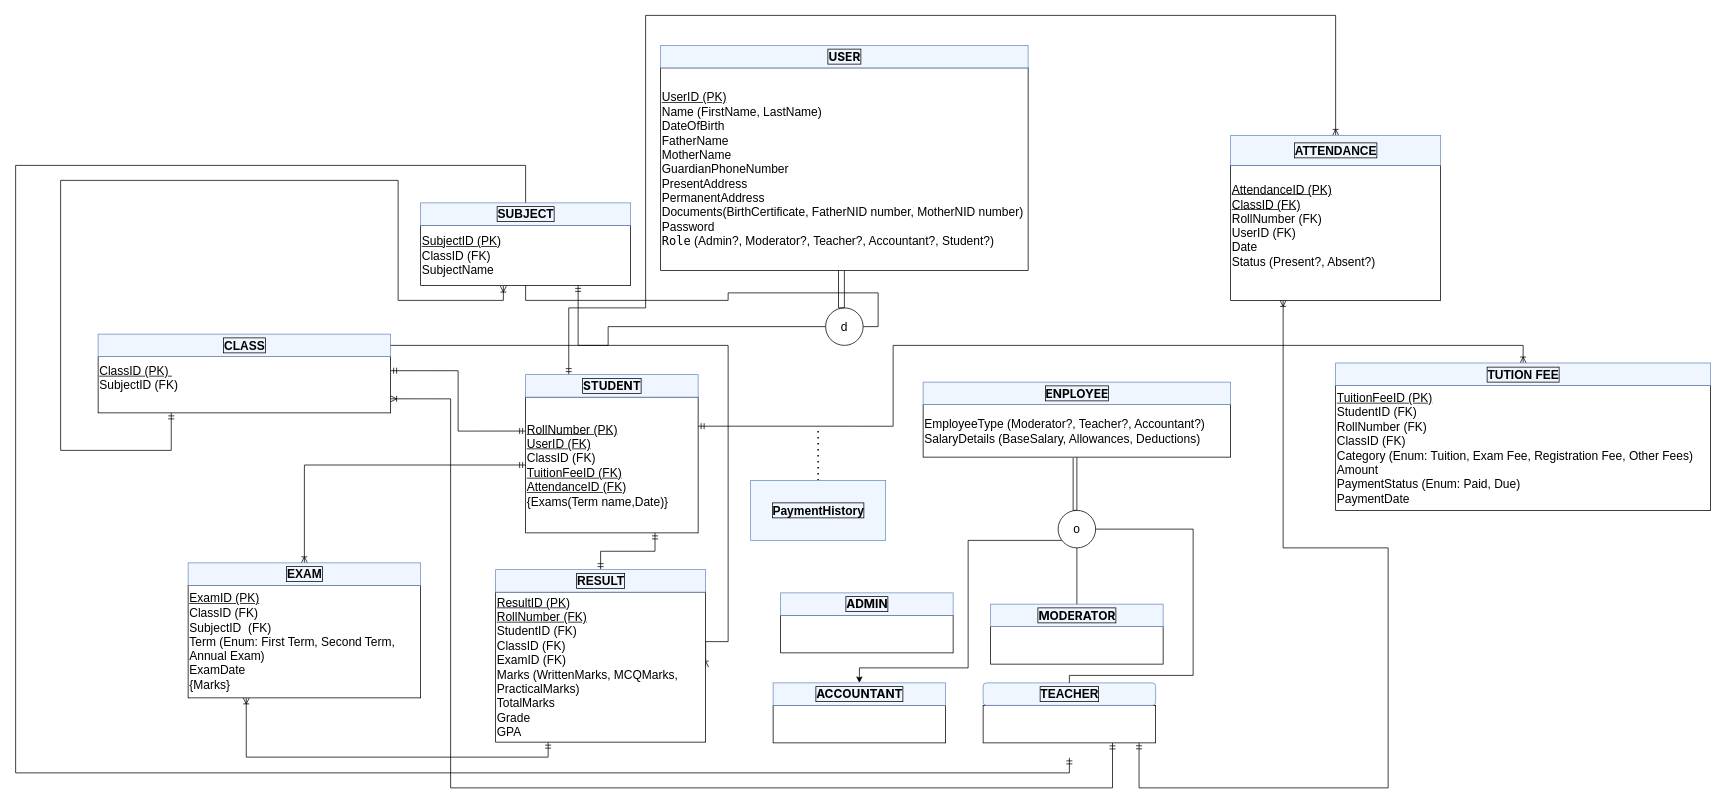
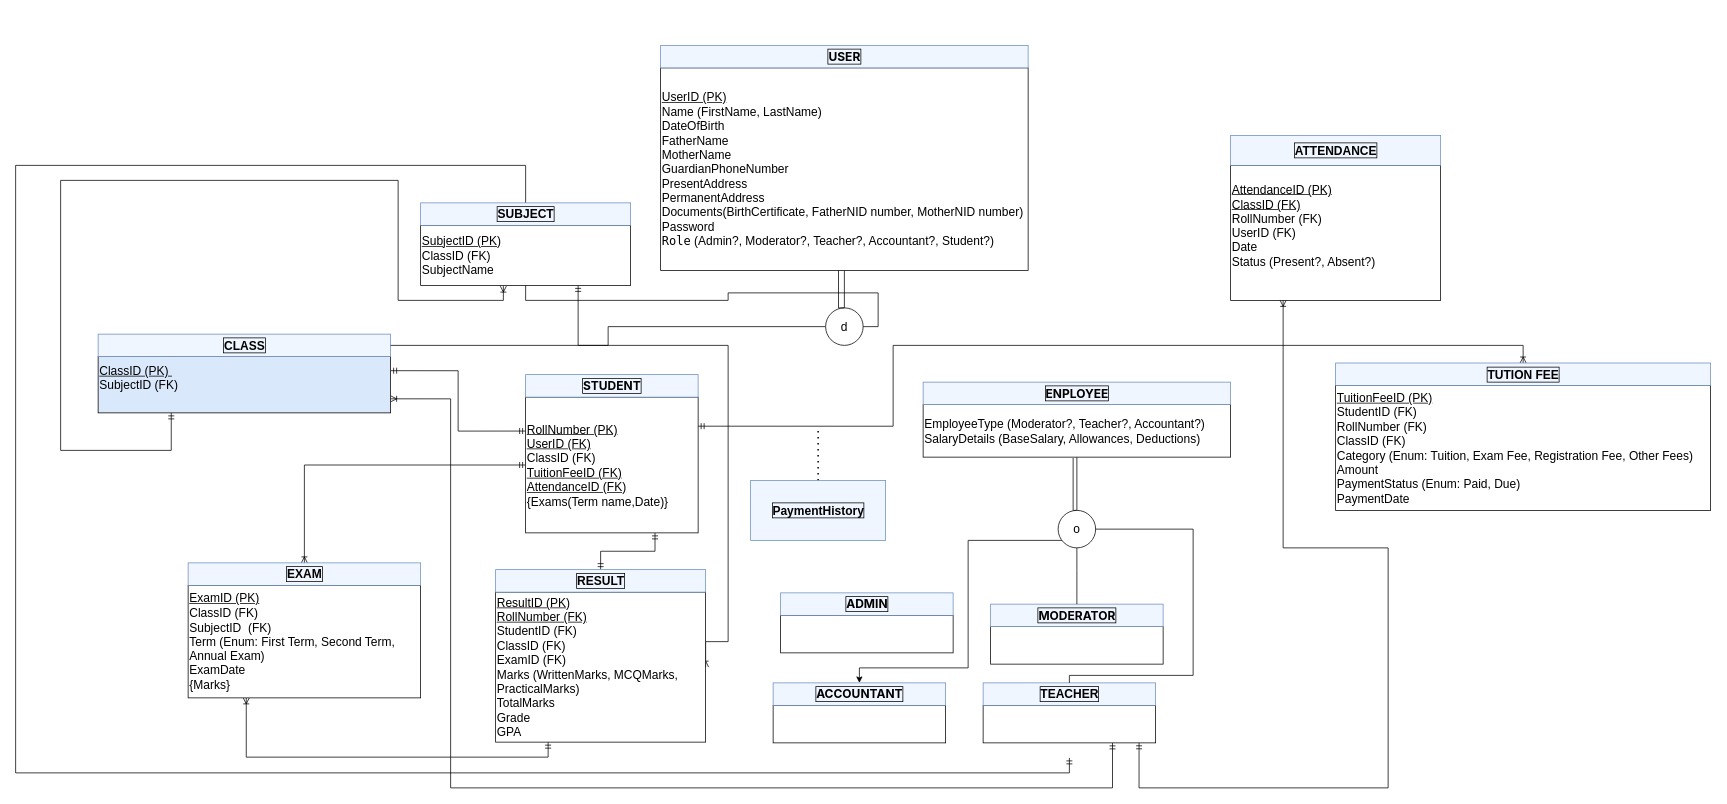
edge "ATTENDANCE" -- "STUDENT": removed
node "ClassID (PK) SubjectID (FK)": fillcolor #ffffff -> #dae8fc
node "TEACHER": shape rounded rectangle -> rectangle
